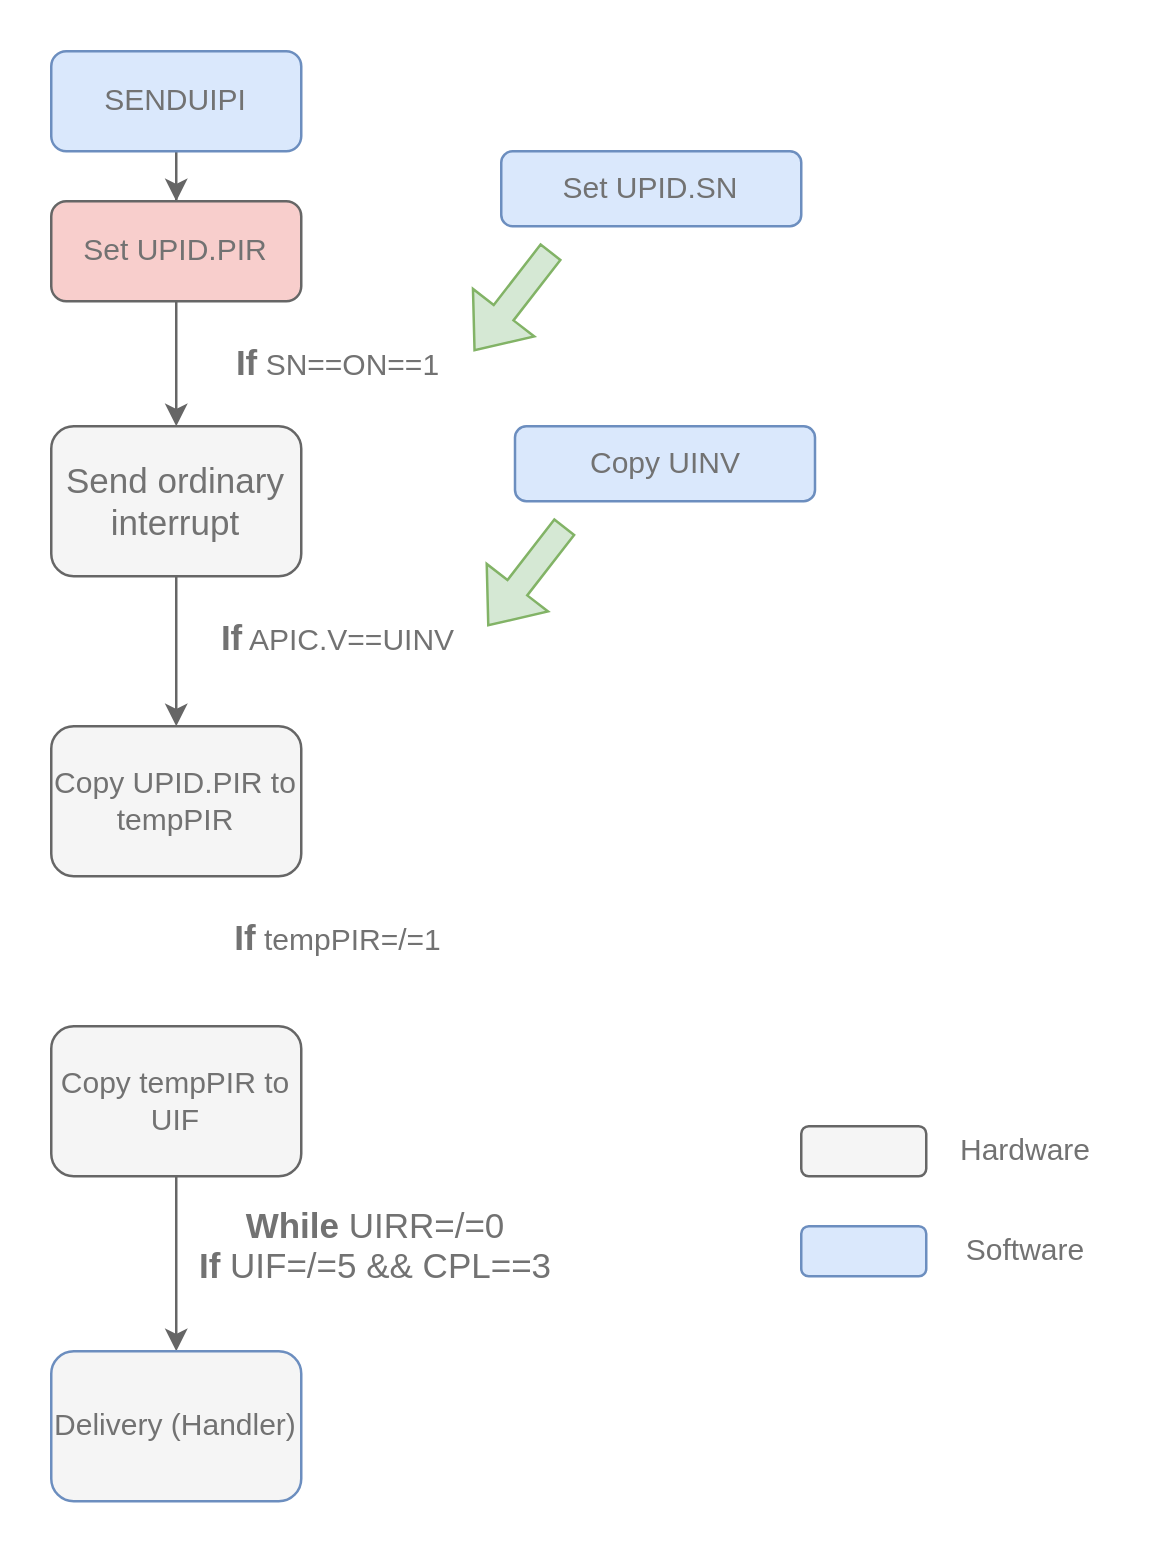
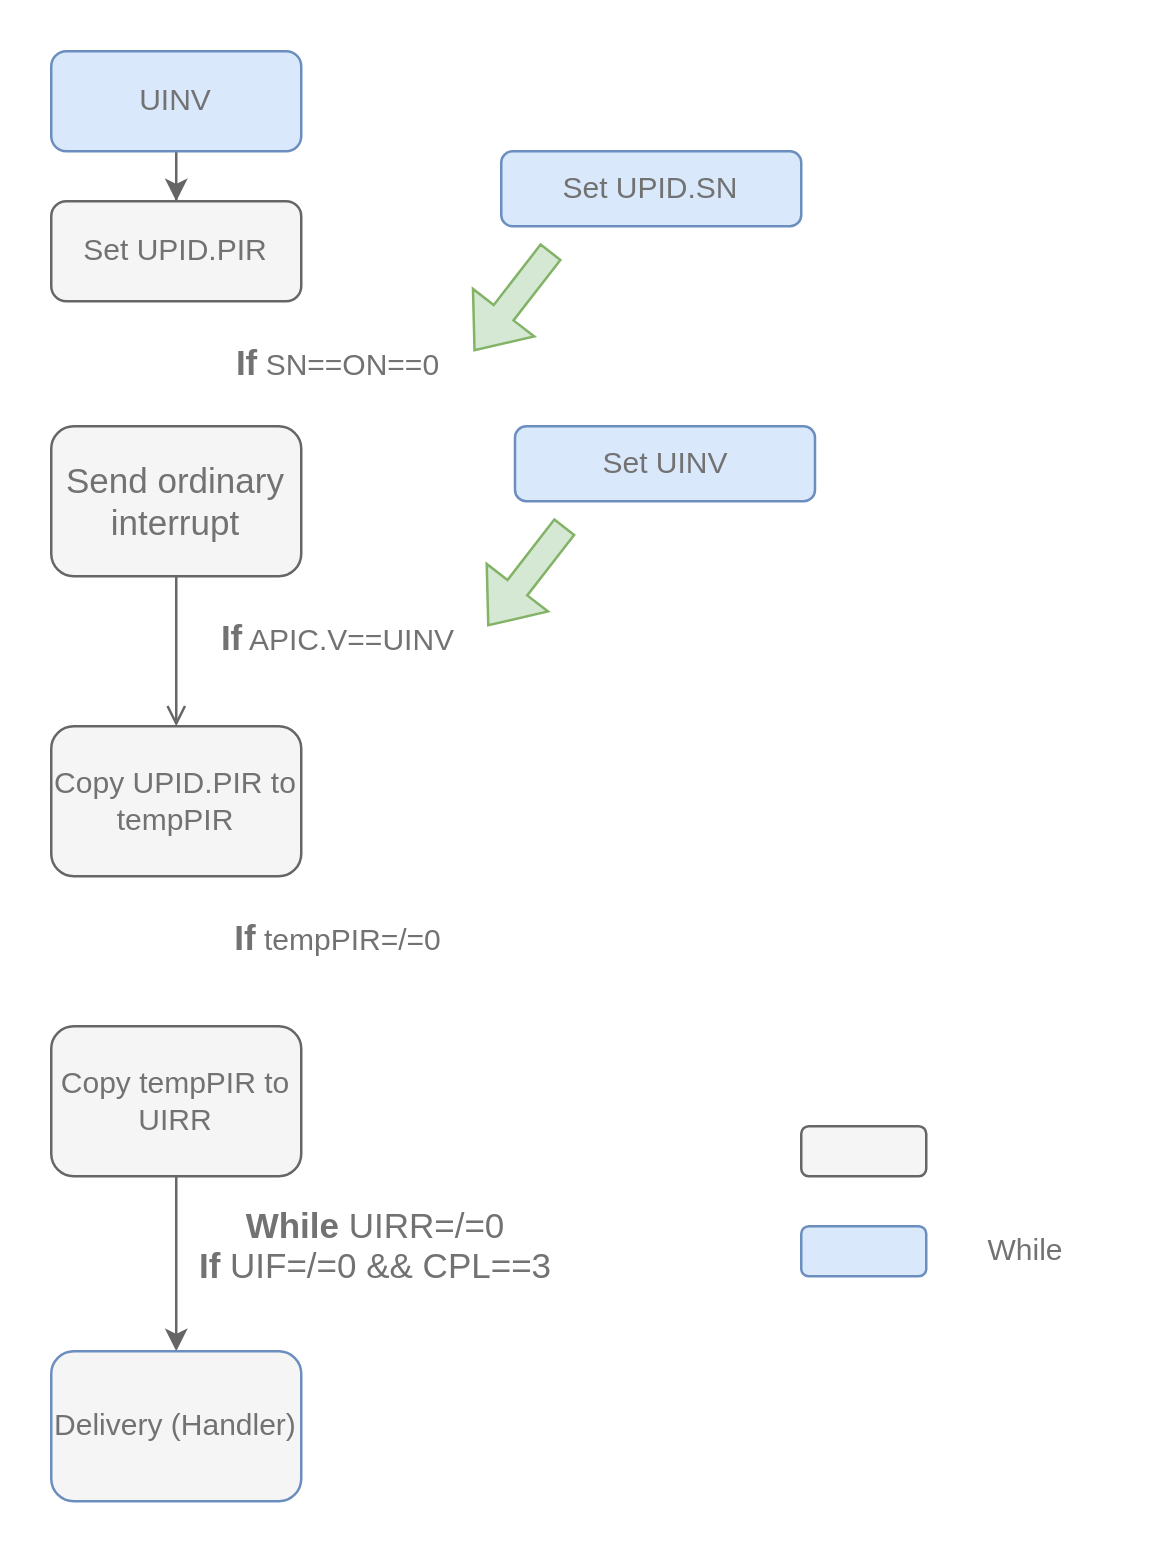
node "SENDUIPI": label "SENDUIPI" -> "UINV"
node "Set UPID.PIR": fillcolor #f8cecc -> #f5f5f5
edge "Set UPID.PIR" -> "Send ordinary interrupt": removed
node "If SN==ON==1": label "If SN==ON==1" -> "If SN==ON==0"
node "Copy UINV": label "Copy UINV" -> "Set UINV"
edge "Send ordinary interrupt" -> "Copy UPID.PIR to tempPIR": arrowhead classic -> open
node "If tempPIR=/=1": label "If tempPIR=/=1" -> "If tempPIR=/=0"
node "Copy tempPIR to UIF": label "Copy tempPIR to UIF" -> "Copy tempPIR to UIRR"
node "Hardware": removed
node "Software": label "Software" -> "While"
node "While UIRR=/=0 If UIF=/=5 && CPL==3": label "While UIRR=/=0 If UIF=/=5 && CPL==3" -> "While UIRR=/=0 If UIF=/=0 && CPL==3"
